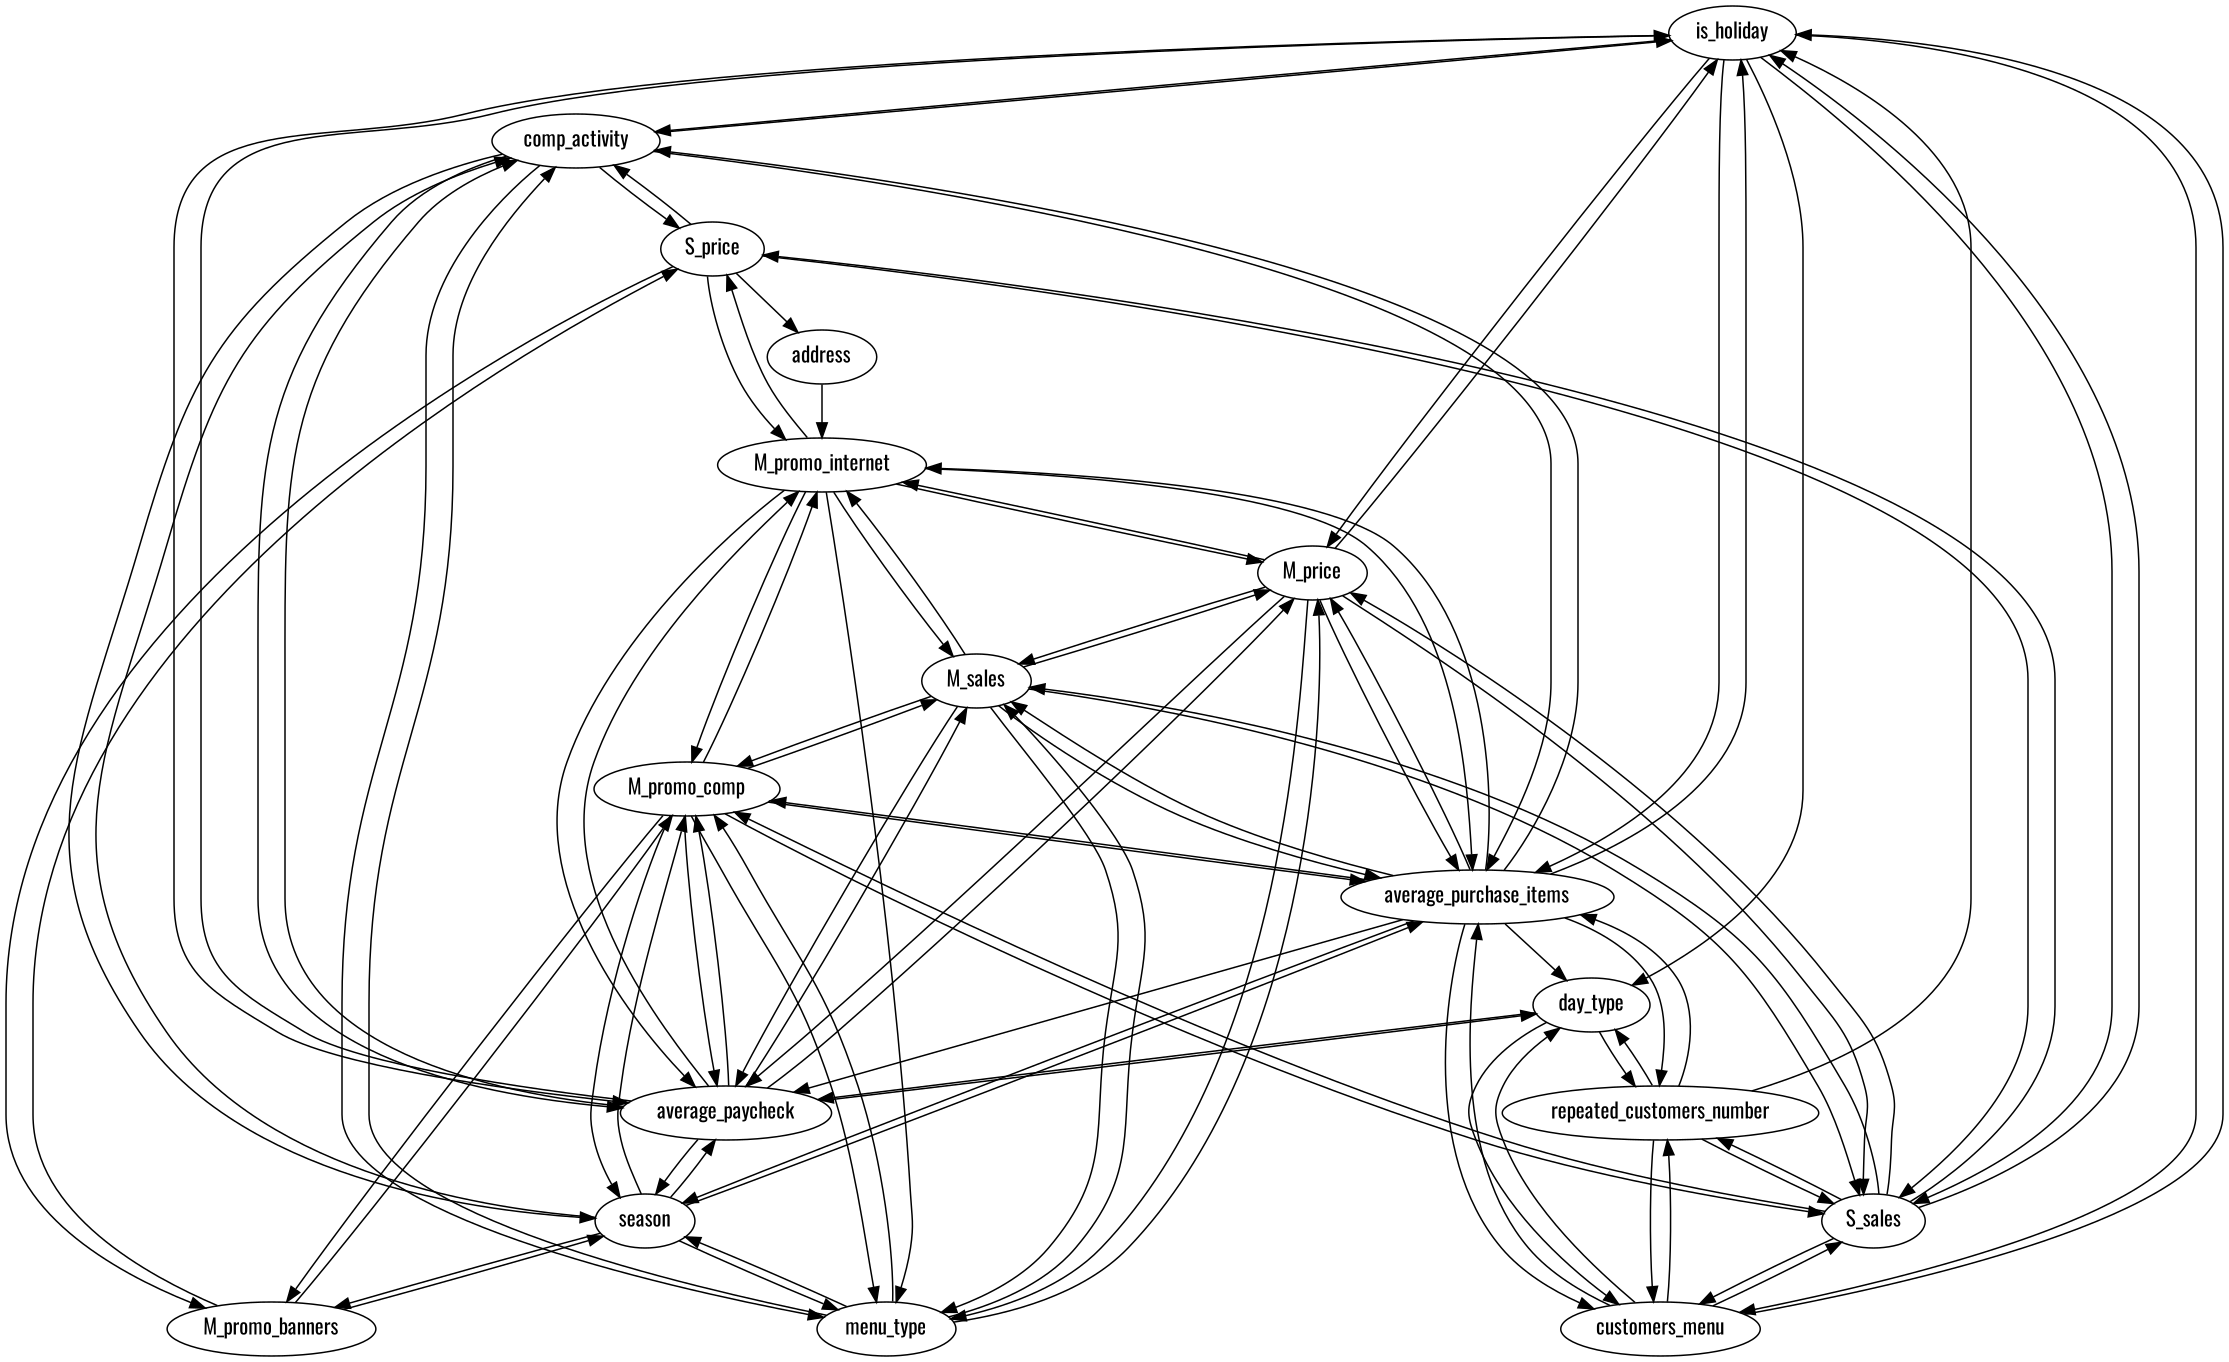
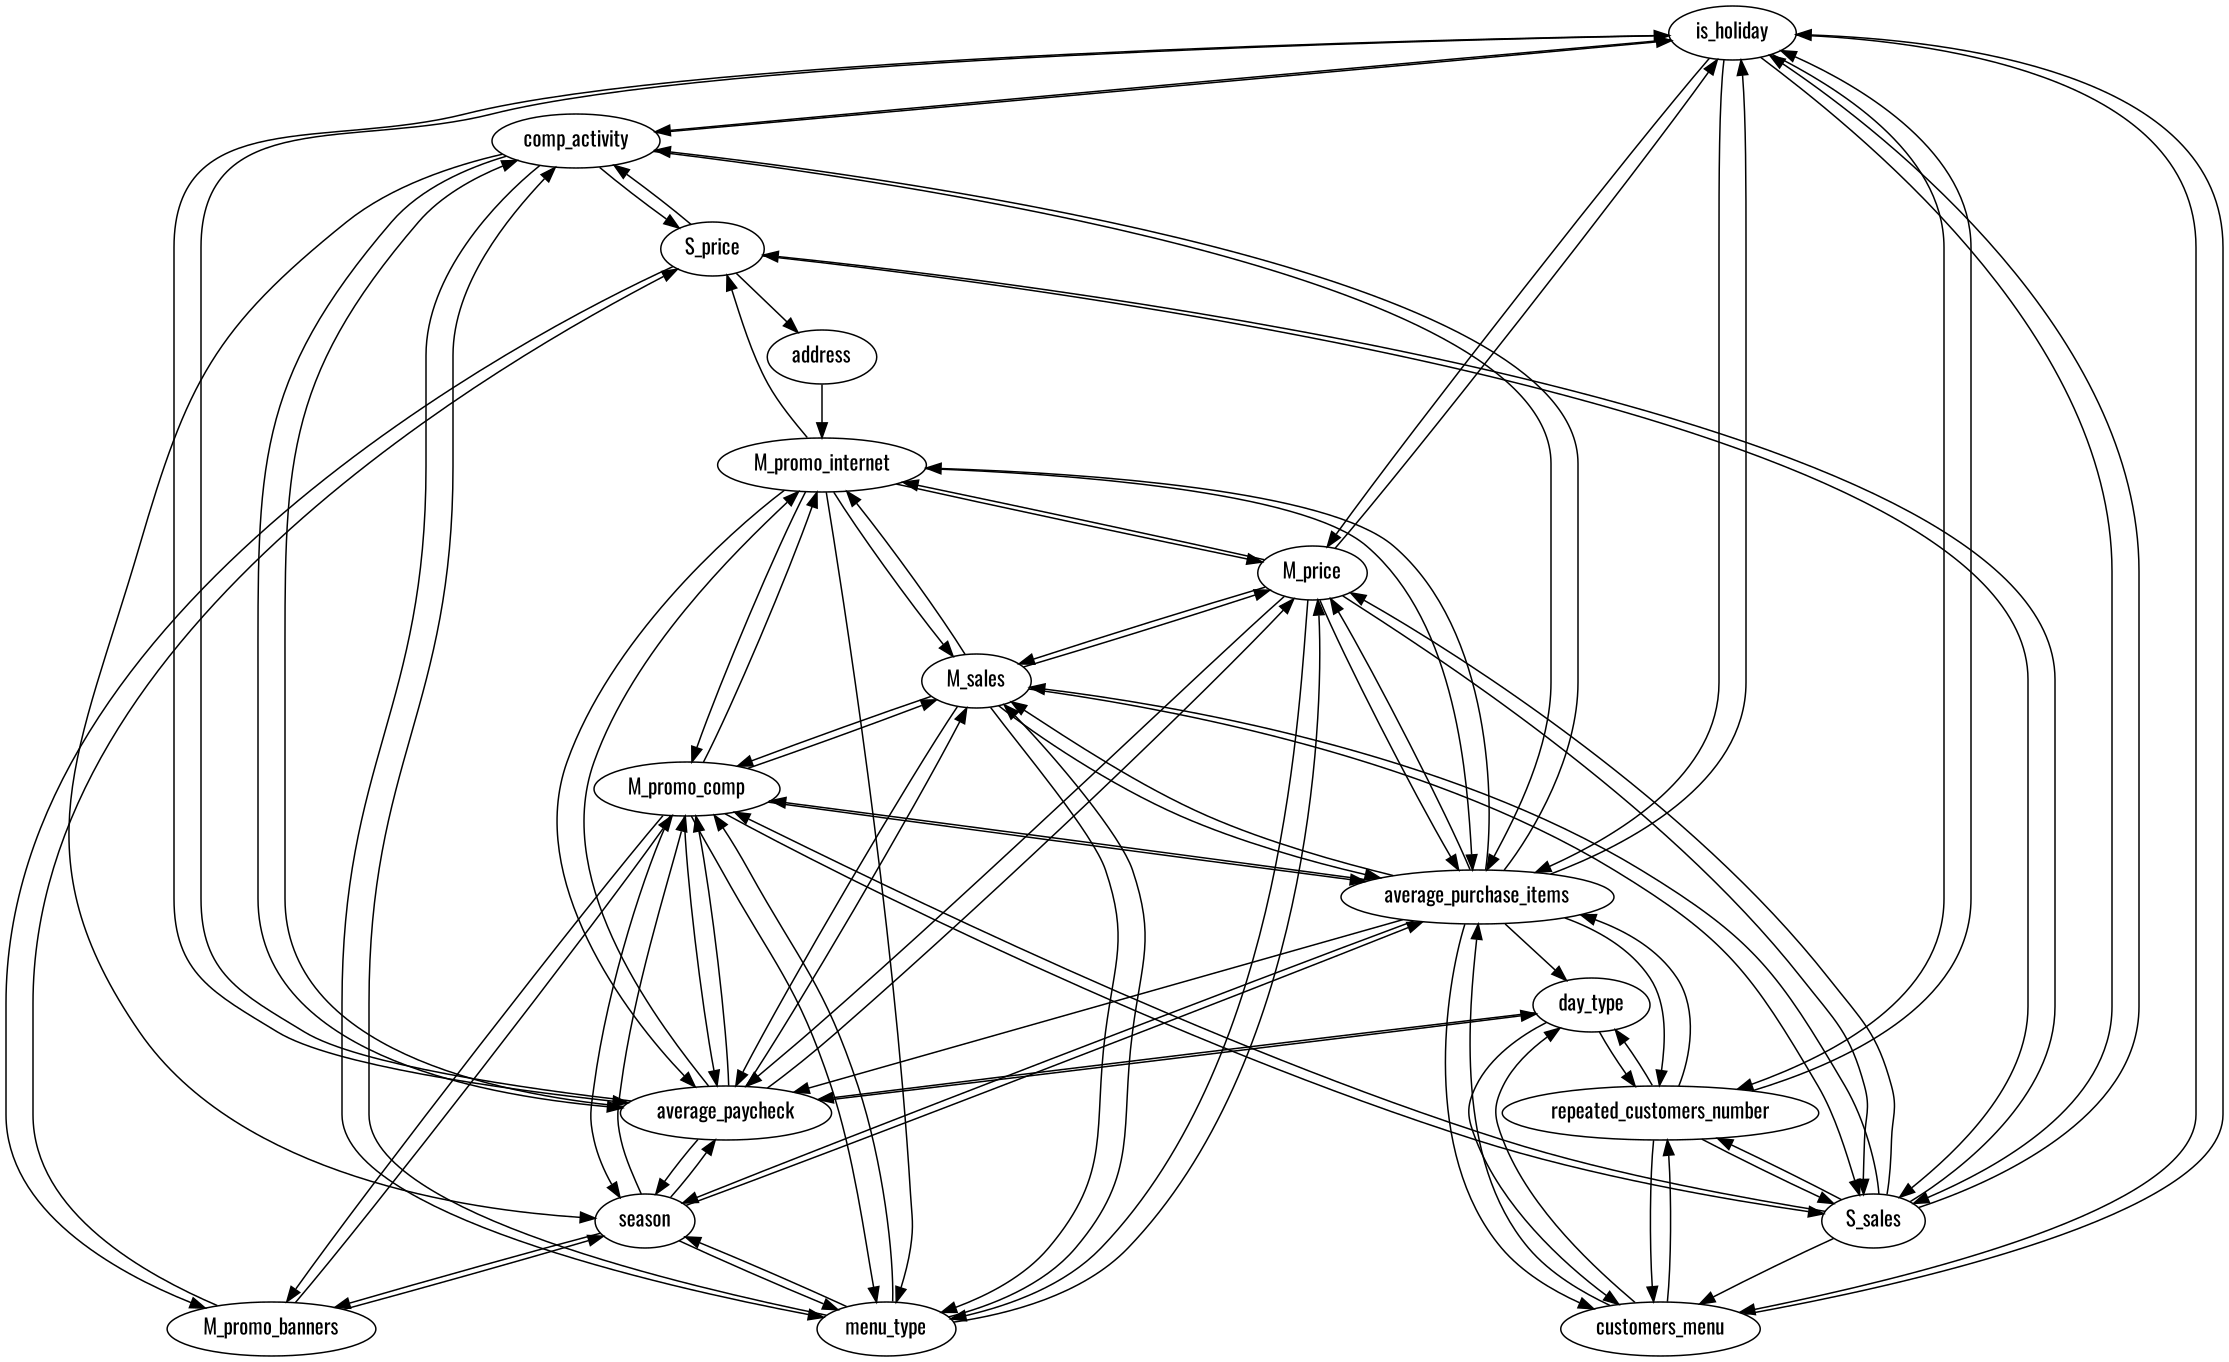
edge "S_price" -> "M_promo_internet": removed
edge "is_holiday" -> "day_type": now "is_holiday" -> "repeated_customers_number"
edge "season" -> "comp_activity": removed
edge "customers_menu" -> "S_sales": removed
